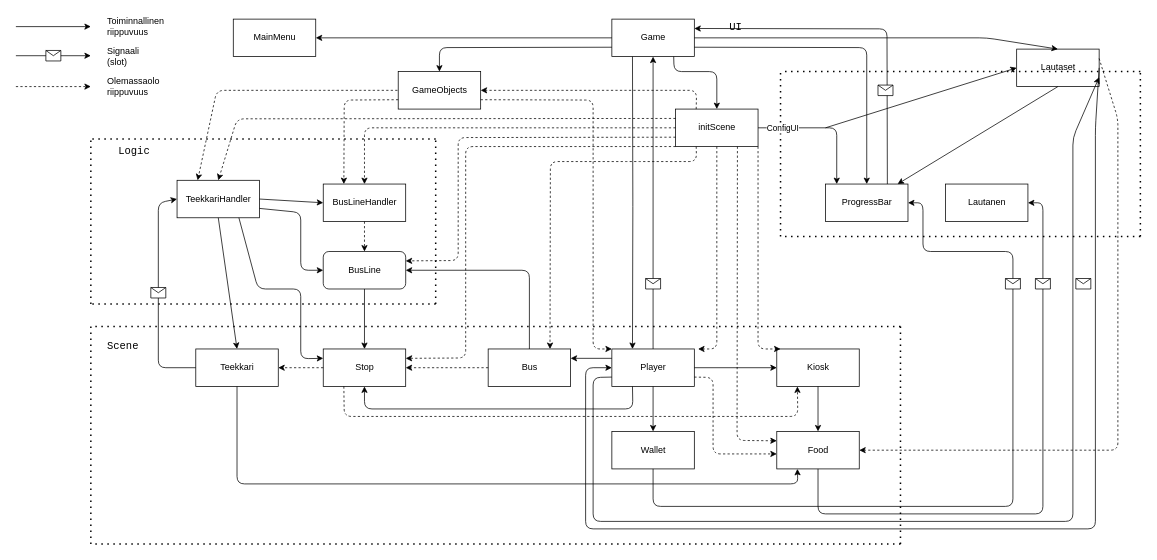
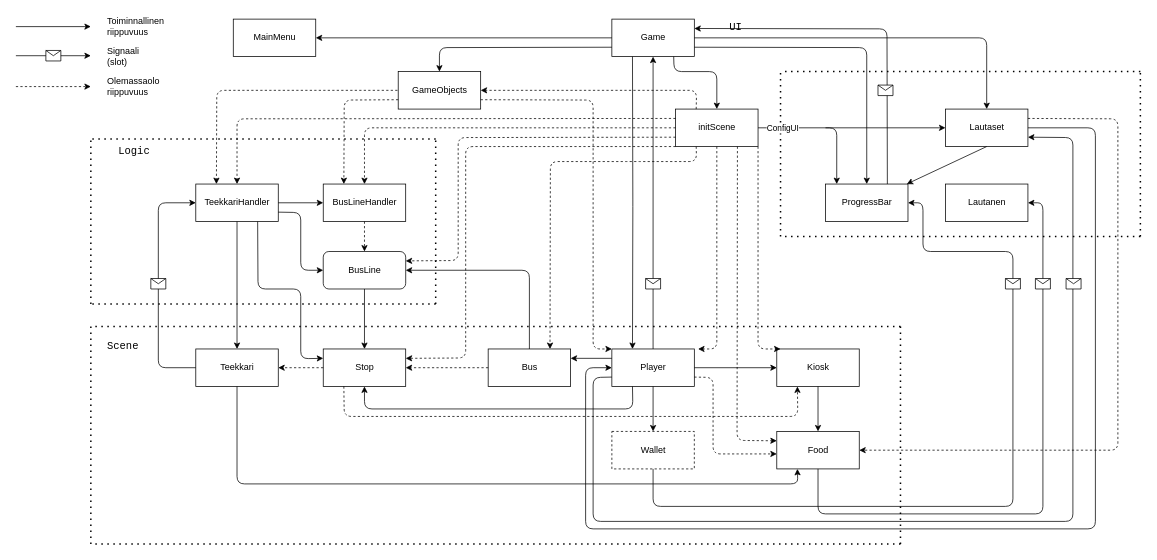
node "Lautaset": moved (1058, 68) -> (987, 128)
node "TeekkariHandler": moved (218, 199) -> (237, 203)
node "Wallet": style solid -> dashed
